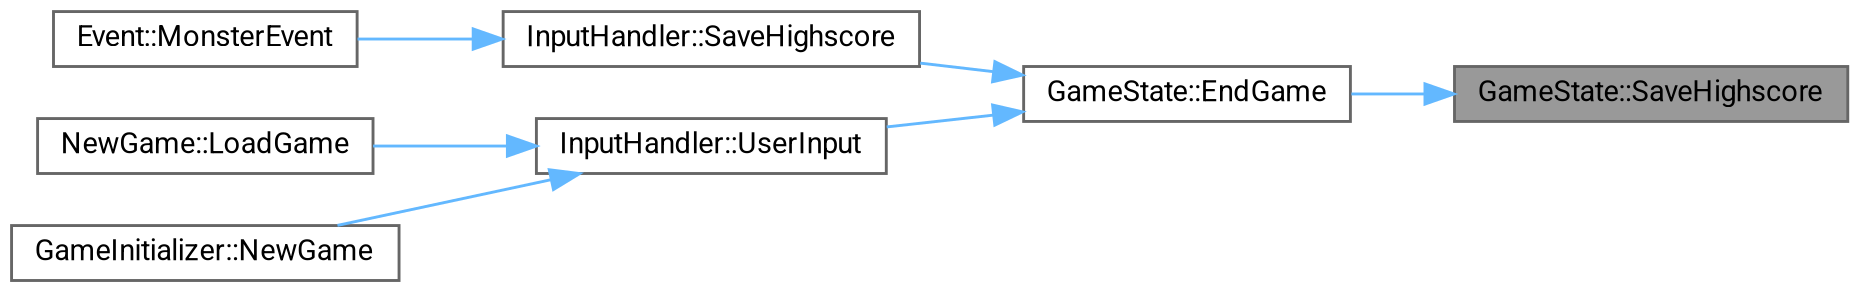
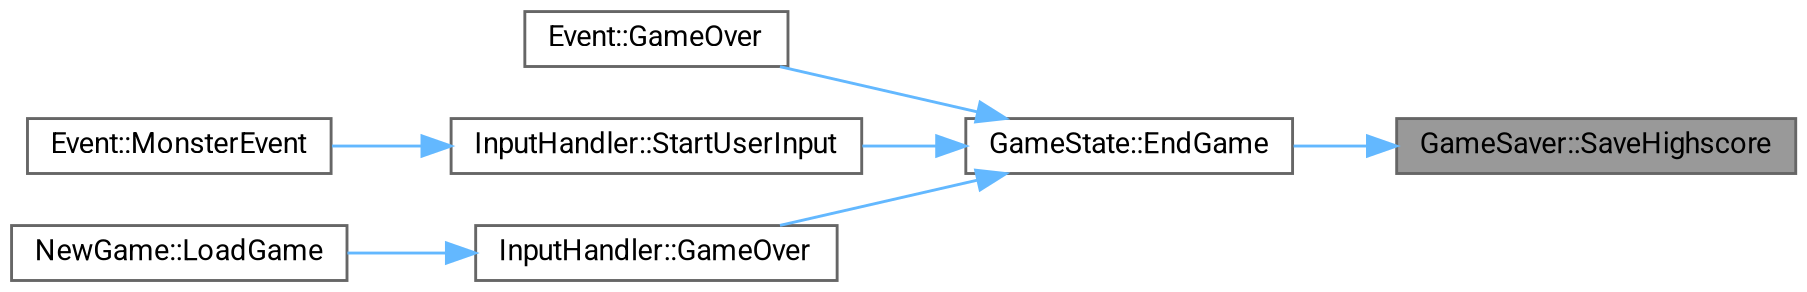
node "Event::GameOver": added
node "InputHandler::SaveHighscore": label "InputHandler::SaveHighscore" -> "InputHandler::StartUserInput"
node "GameState::SaveHighscore": label "GameState::SaveHighscore" -> "GameSaver::SaveHighscore"
node "InputHandler::UserInput": label "InputHandler::UserInput" -> "InputHandler::GameOver"
node "GameInitializer::NewGame": removed
